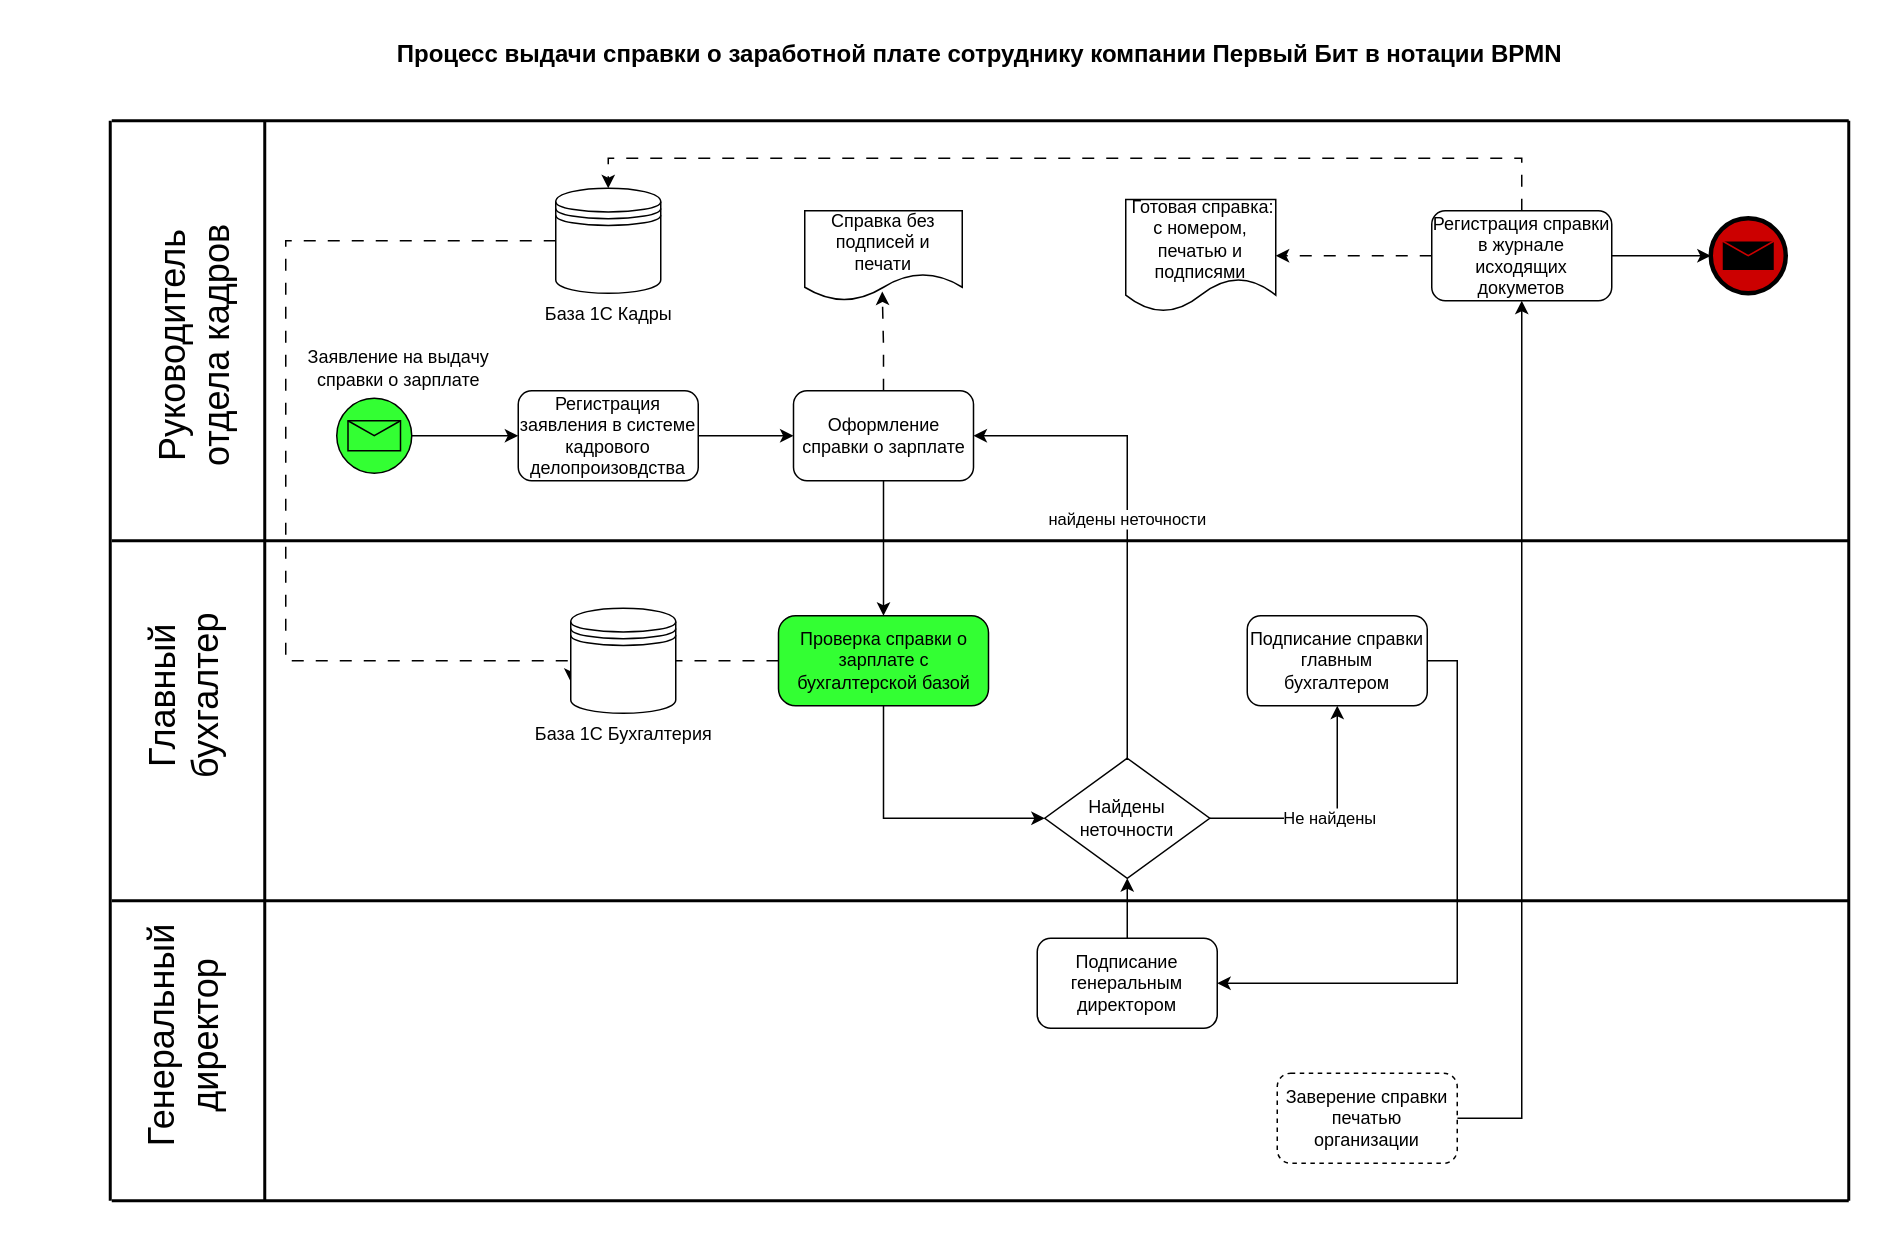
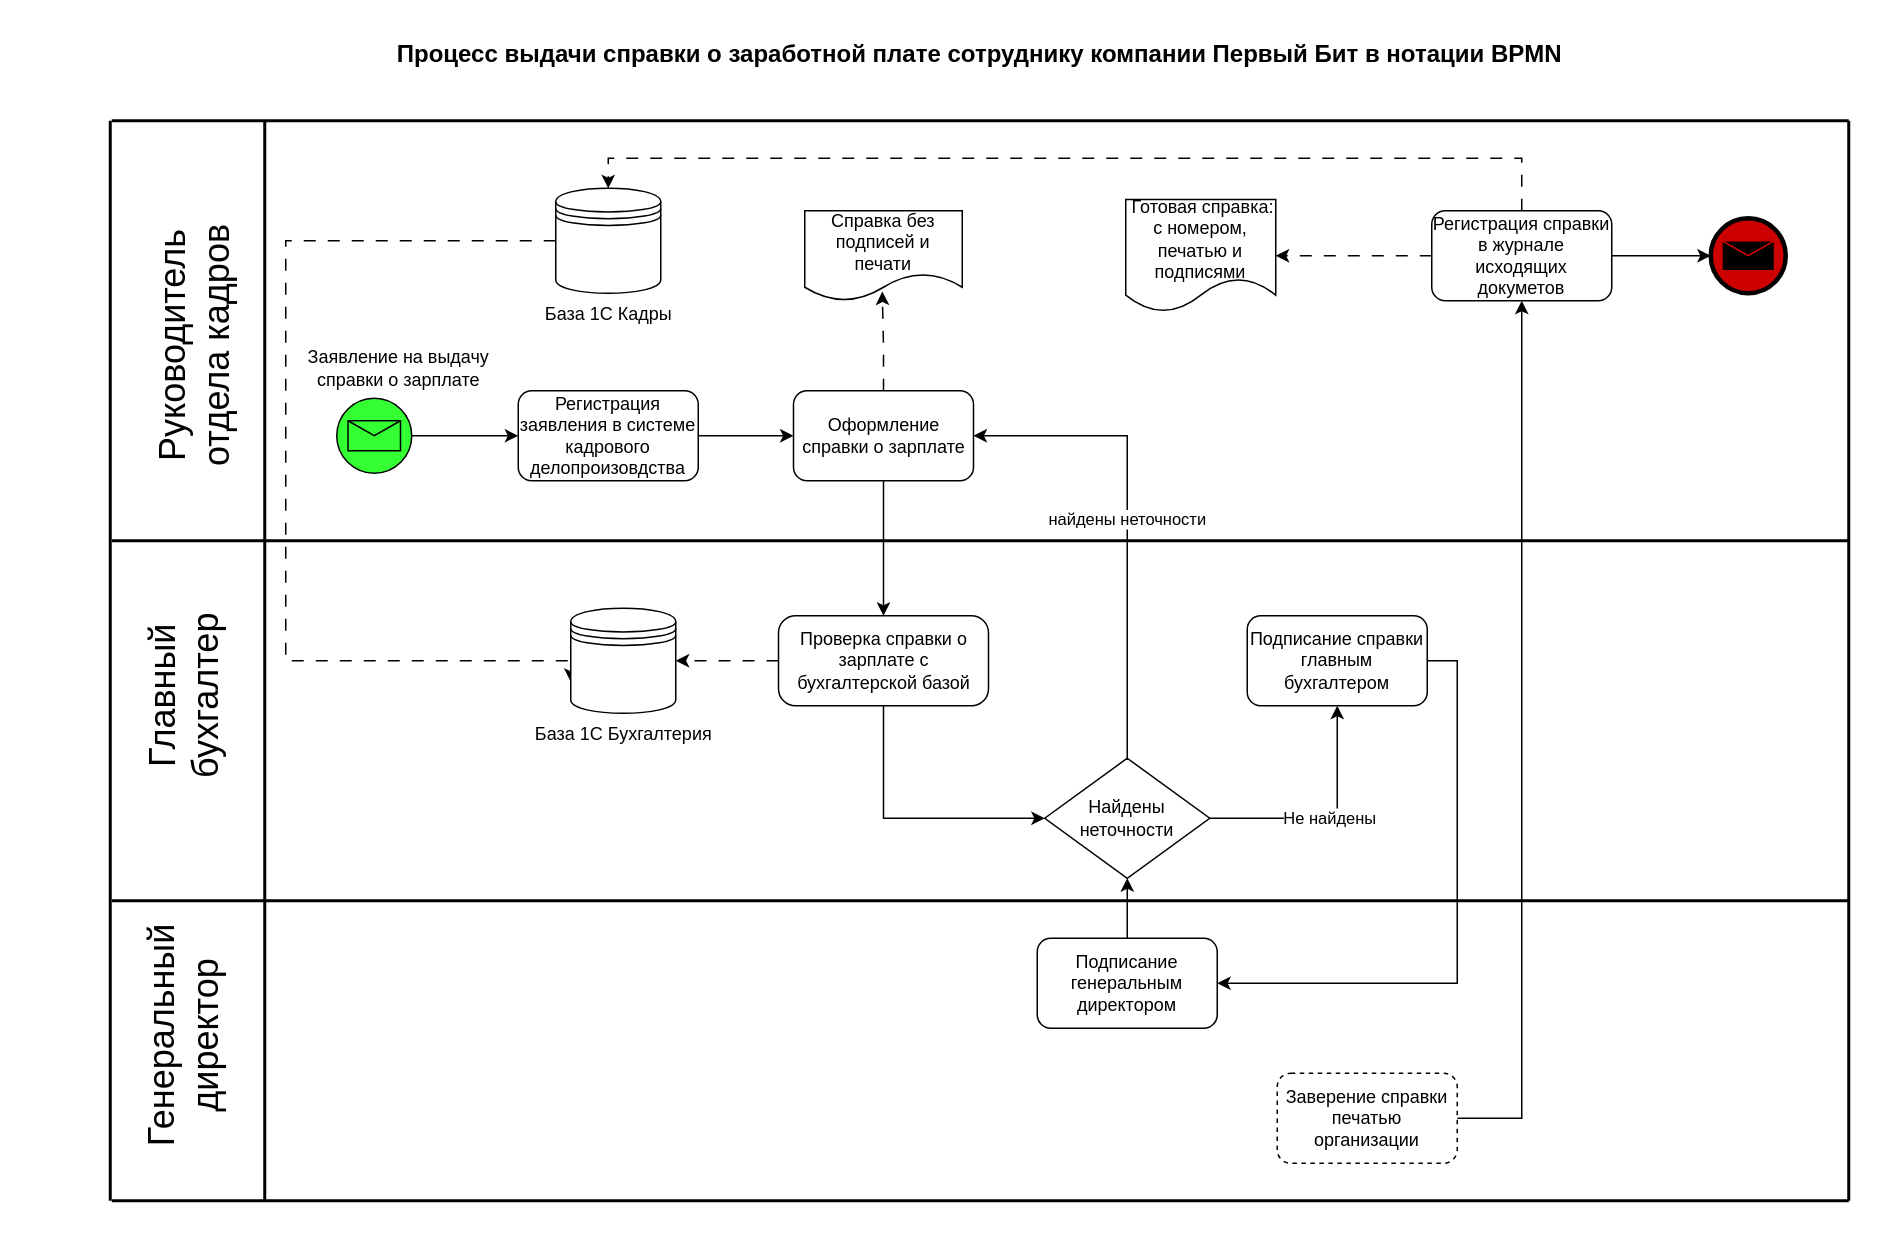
edge "База 1С Бухгалтерия" -- "Проверка справки о зарплате с бухгалтерской базой": arrowhead none -> classic
node "Проверка справки о зарплате с бухгалтерской базой": fillcolor #33ff33 -> #ffffff
